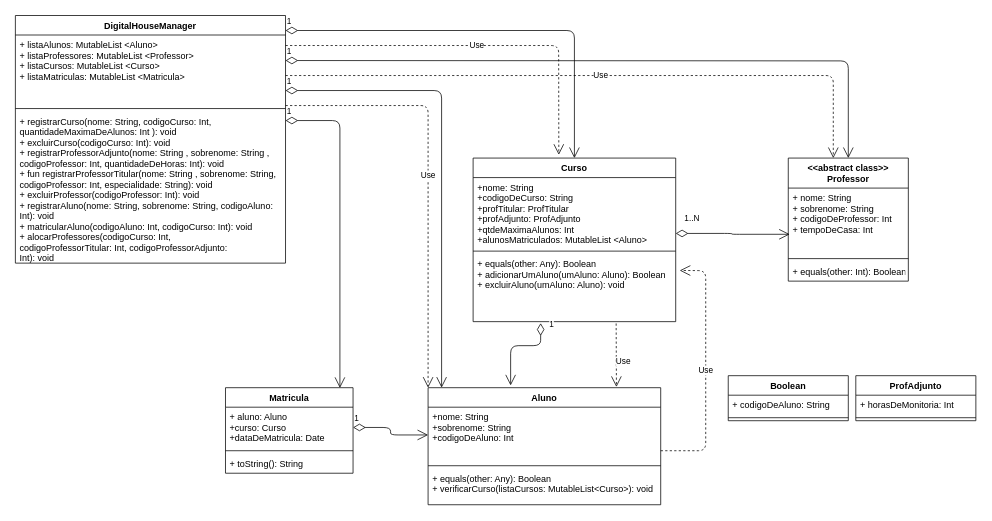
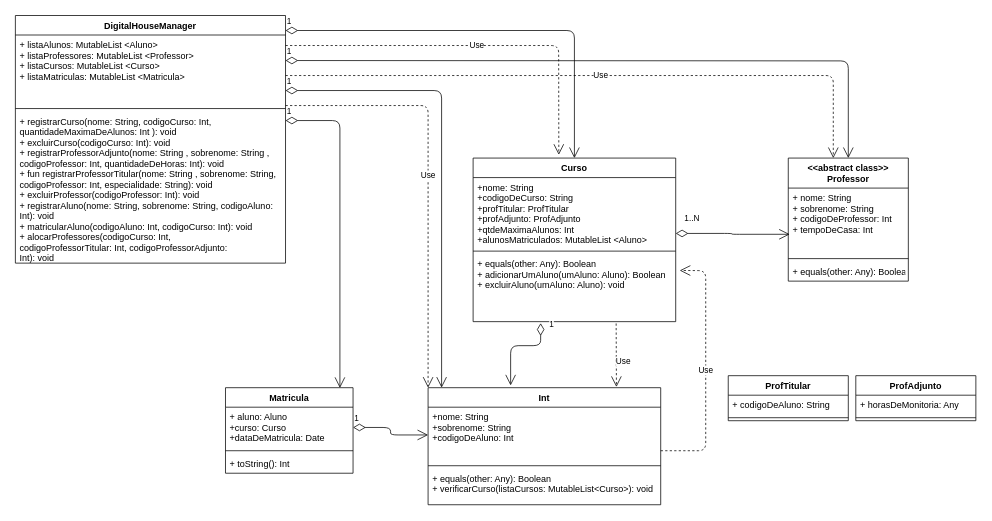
node "+ equals(other: Int): Boolean": label "+ equals(other: Int): Boolean" -> "+ equals(other: Any): Boolean"
node "Boolean": label "Boolean" -> "ProfTitular"
node "Aluno": label "Aluno" -> "Int"
node "+ horasDeMonitoria: Int": label "+ horasDeMonitoria: Int" -> "+ horasDeMonitoria: Any"
node "+ toString(): String": label "+ toString(): String" -> "+ toString(): Int"
